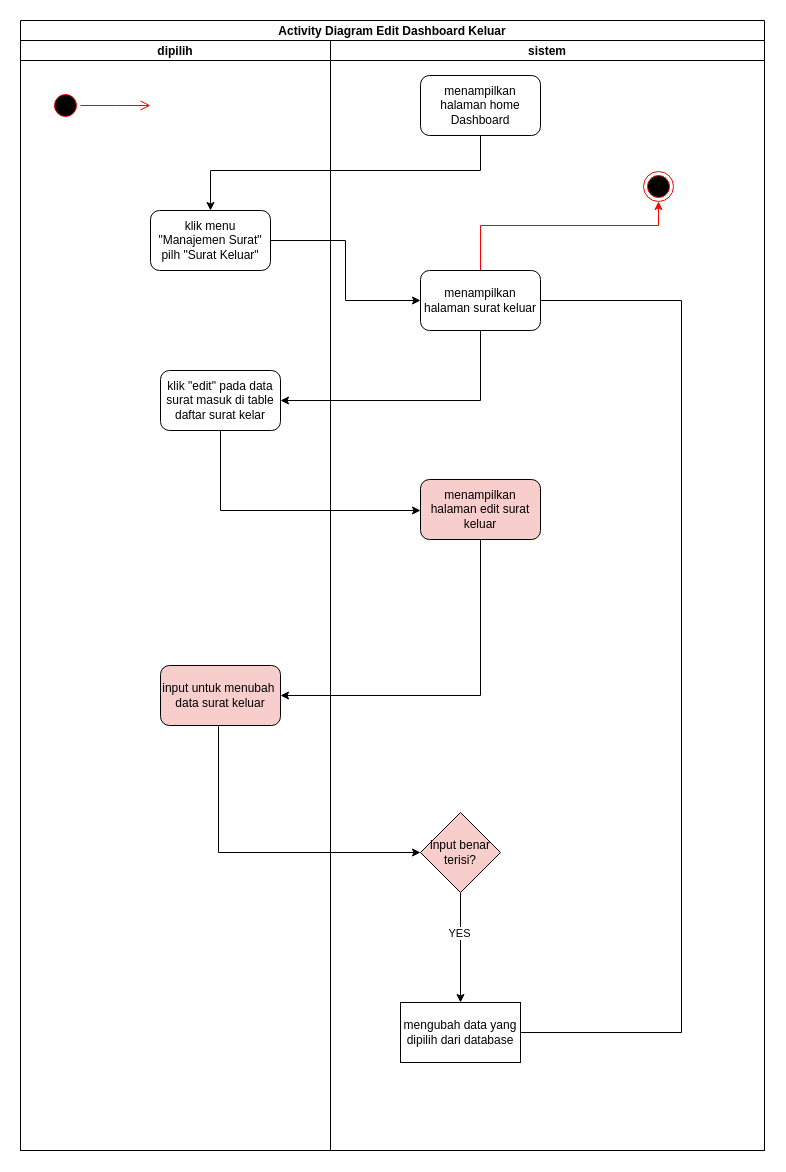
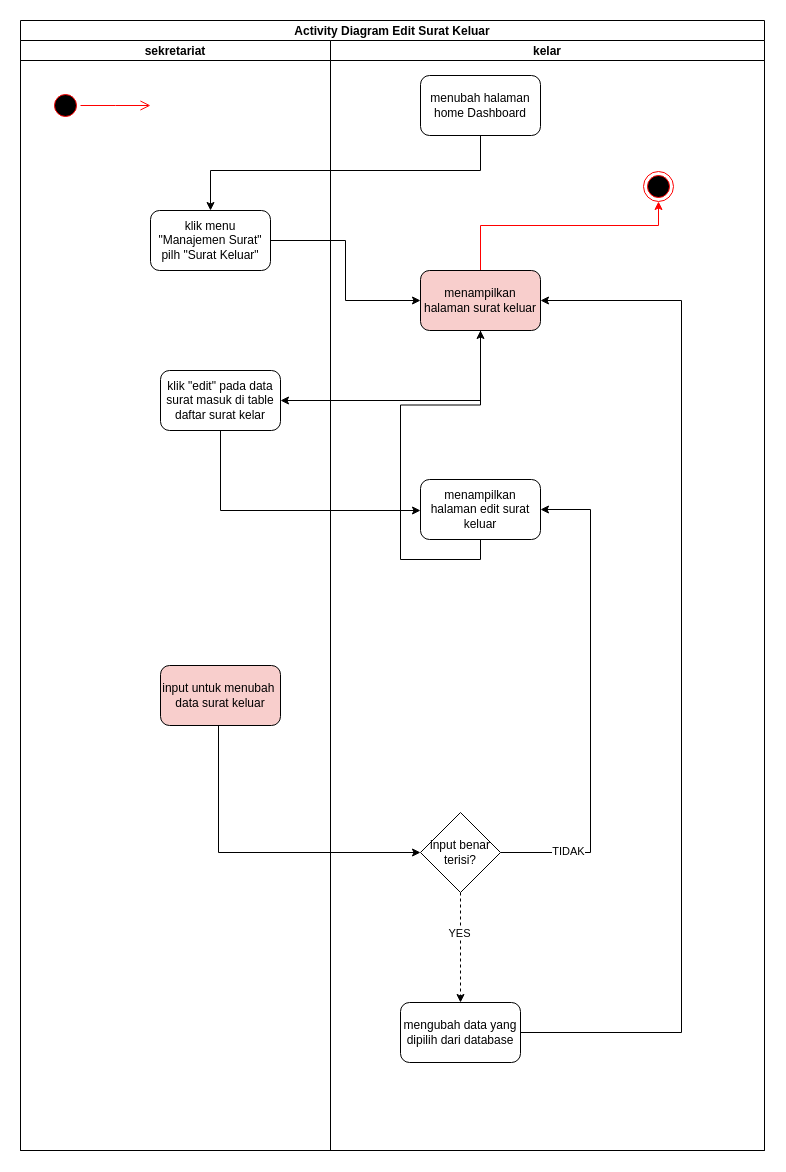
node "Activity Diagram Edit Dashboard Keluar": label "Activity Diagram Edit Dashboard Keluar" -> "Activity Diagram Edit Surat Keluar"
node "dipilih": label "dipilih" -> "sekretariat"
node "sistem": label "sistem" -> "kelar"
node "menampilkan halaman home Dashboard": label "menampilkan halaman home Dashboard" -> "menubah halaman home Dashboard"
node "menampilkan halaman surat keluar": fillcolor #ffffff -> #f8cecc
edge "menampilkan halaman surat keluar" -- "mengubah data yang dipilih dari database": arrowhead none -> classic
node "menampilkan halaman edit surat keluar": fillcolor #f8cecc -> #ffffff
edge "menampilkan halaman edit surat keluar" -> "input untuk menubah data surat keluar": now "menampilkan halaman edit surat keluar" -> "menampilkan halaman surat keluar"
edge "input benar terisi?" -> "menampilkan halaman edit surat keluar": added, label "TIDAK"
node "input benar terisi?": fillcolor #f8cecc -> #ffffff
edge "input benar terisi?" -> "mengubah data yang dipilih dari database": style solid -> dashed
node "mengubah data yang dipilih dari database": shape rectangle -> rounded rectangle
